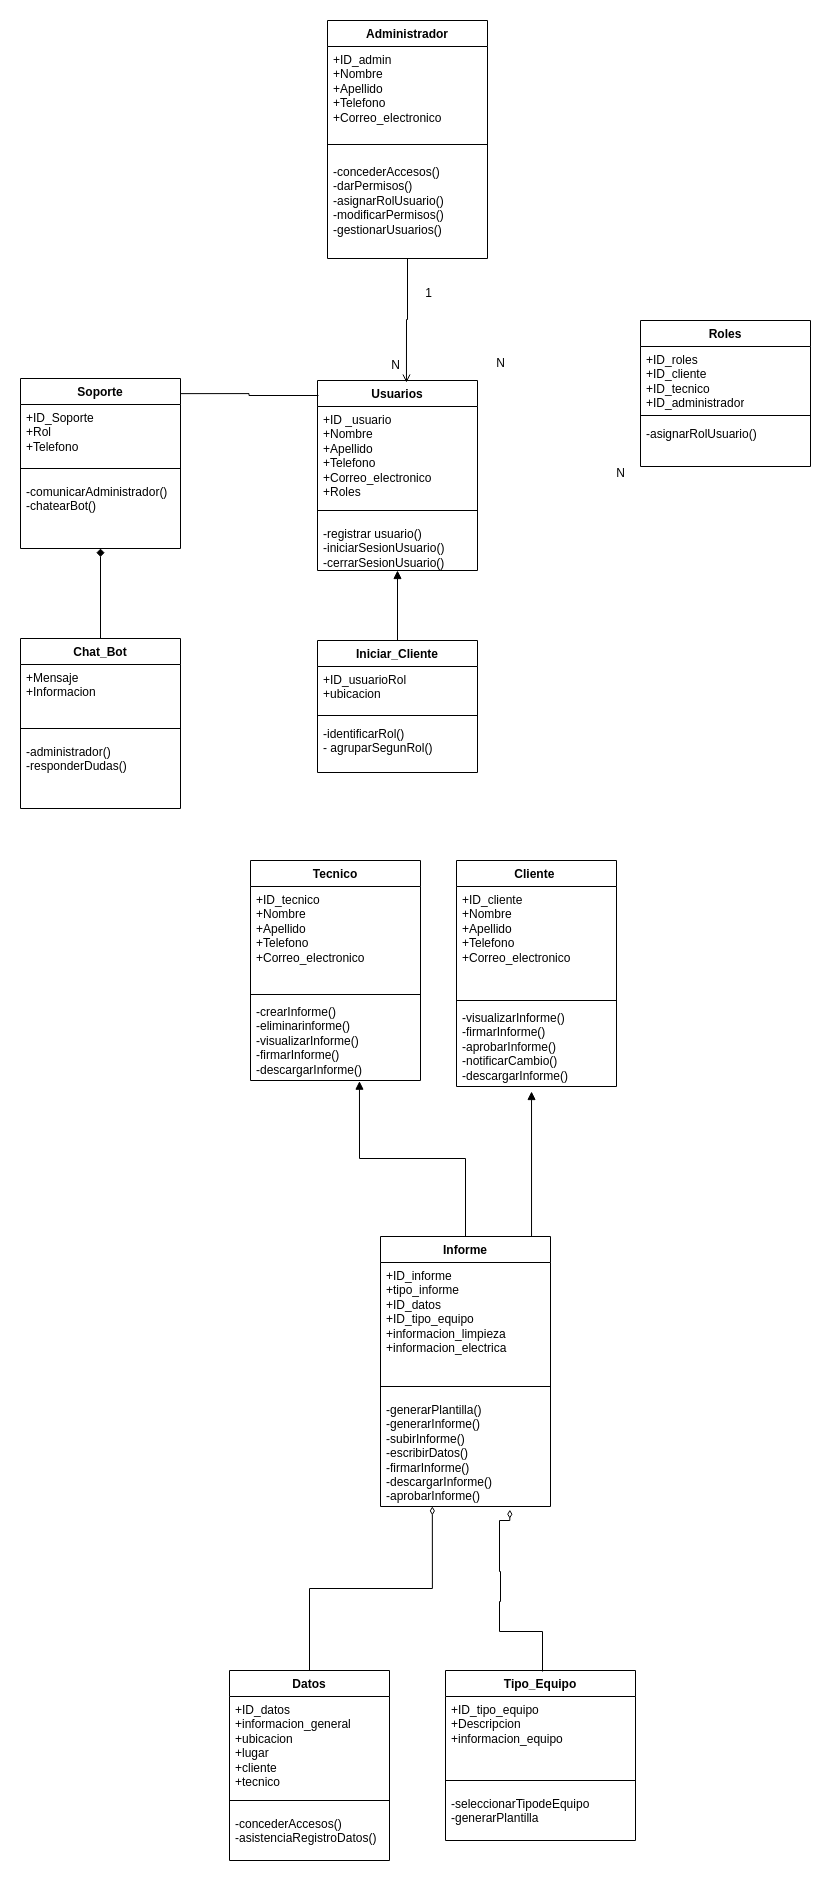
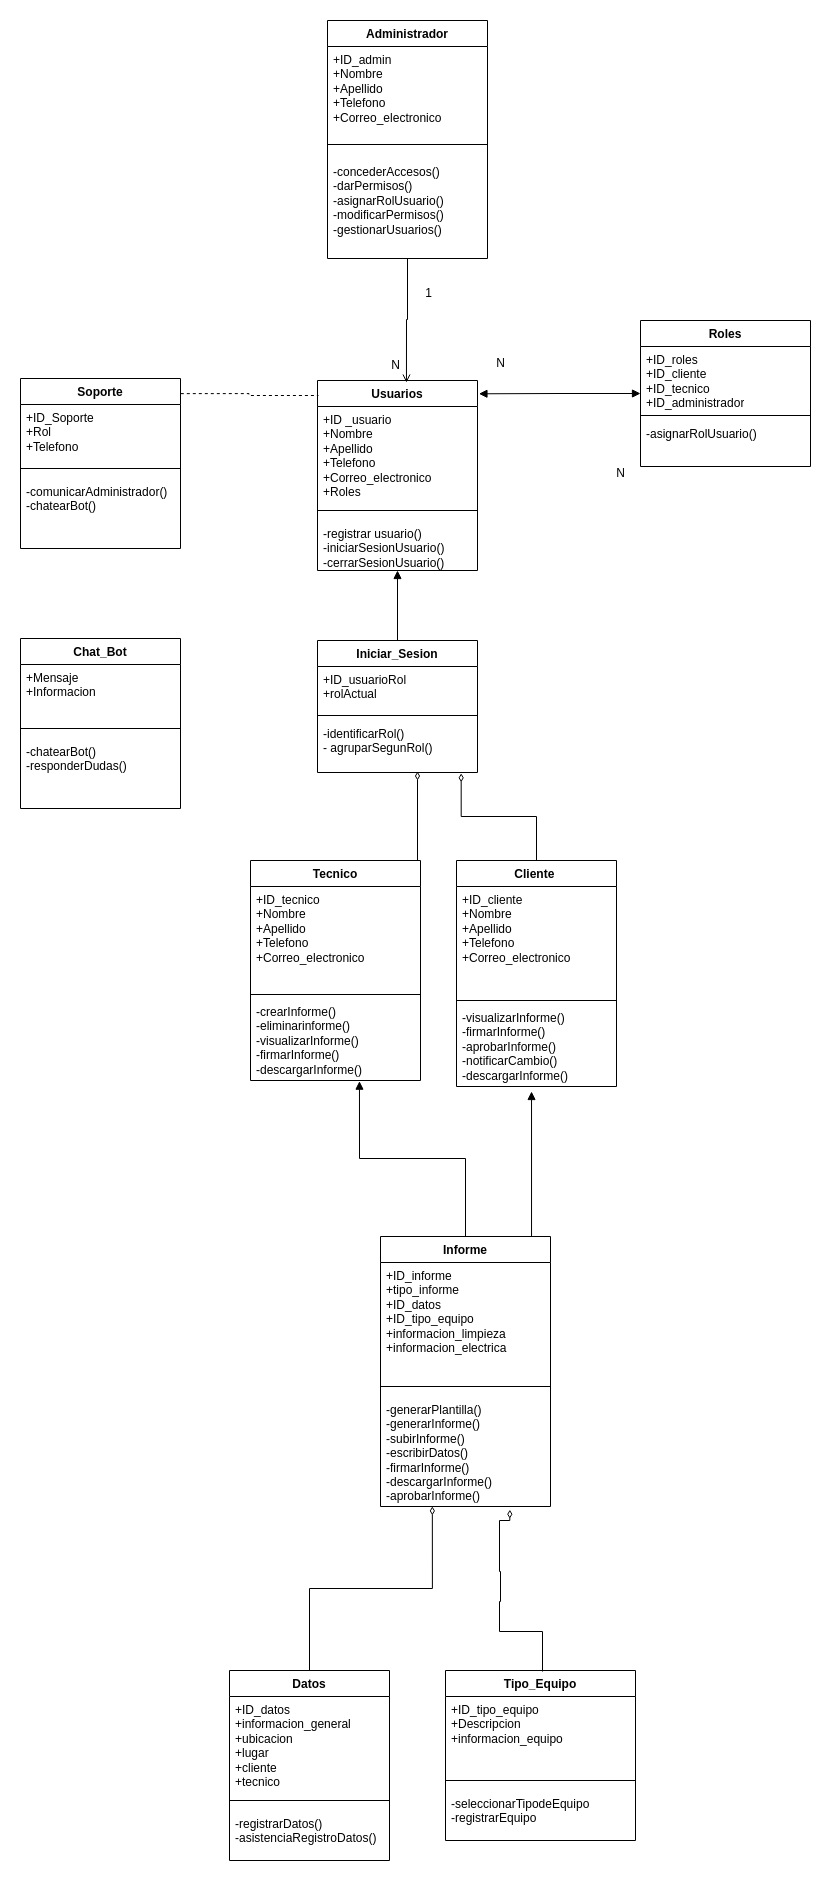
edge "Roles" -- "Usuarios": added
edge "Soporte" -- "Usuarios": style solid -> dashed
edge "Chat_Bot" -> "Soporte": removed
node "Iniciar_Cliente": label "Iniciar_Cliente" -> "Iniciar_Sesion"
node "+ID_usuarioRol +ubicacion": label "+ID_usuarioRol +ubicacion" -> "+ID_usuarioRol +rolActual"
node "-administrador() -responderDudas()": label "-administrador() -responderDudas()" -> "-chatearBot() -responderDudas()"
edge "Cliente" -> "-identificarRol() - agruparSegunRol()": added
edge "Tecnico" -> "-identificarRol() - agruparSegunRol()": added
node "-seleccionarTipodeEquipo -generarPlantilla": label "-seleccionarTipodeEquipo -generarPlantilla" -> "-seleccionarTipodeEquipo -registrarEquipo"
node "-concederAccesos() -asistenciaRegistroDatos()": label "-concederAccesos() -asistenciaRegistroDatos()" -> "-registrarDatos() -asistenciaRegistroDatos()"
